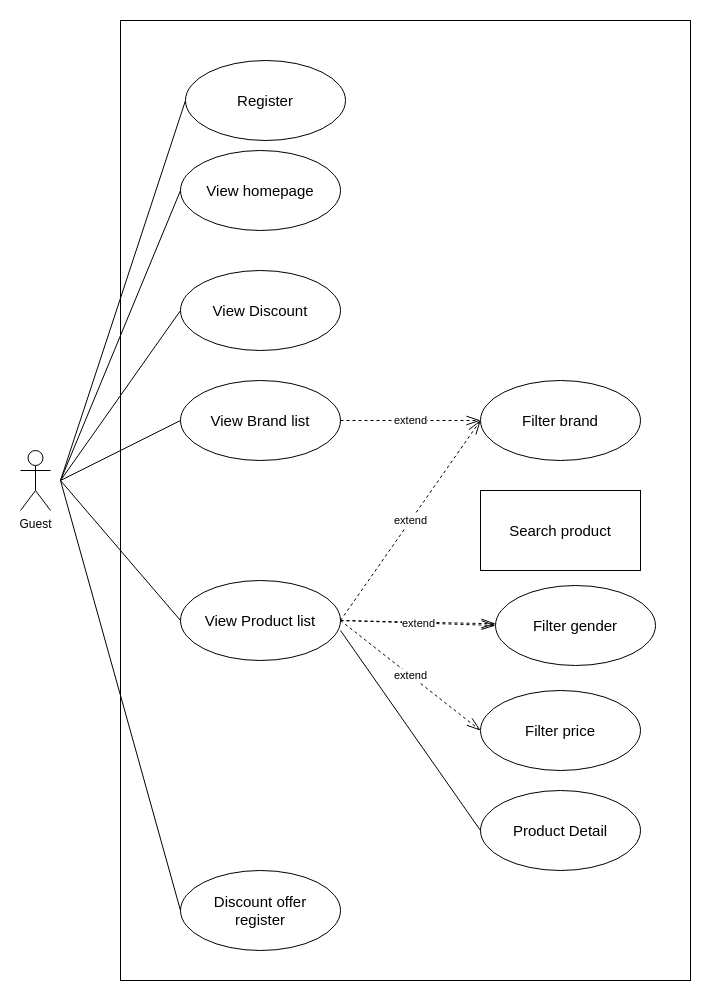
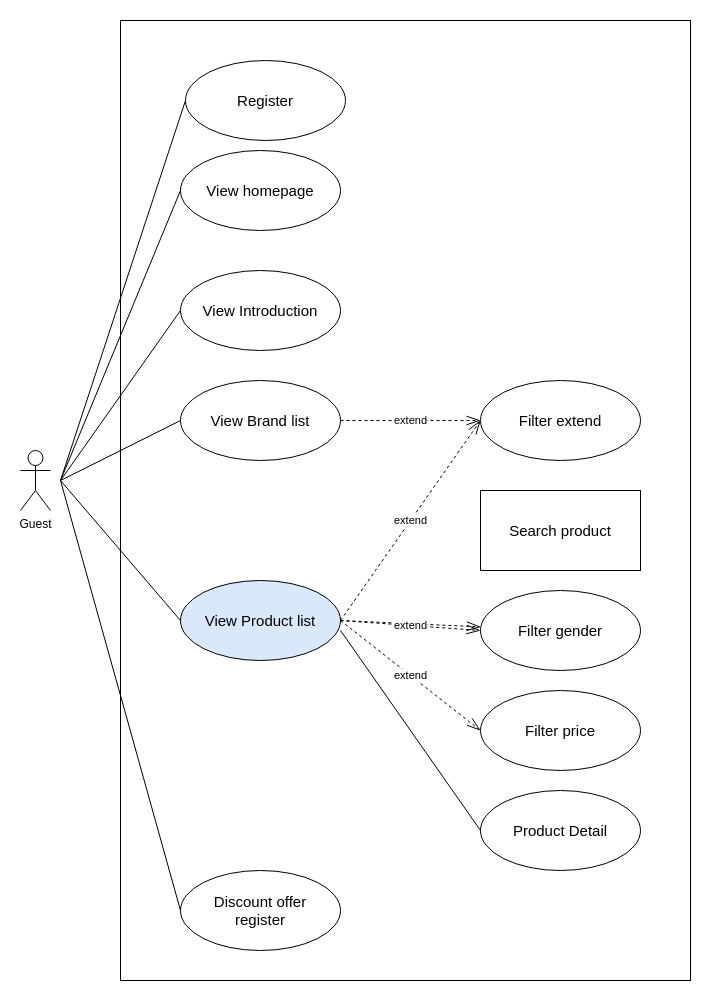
node "View Discount": label "View Discount" -> "View Introduction"
node "Filter brand": label "Filter brand" -> "Filter extend"
node "View Product list": fillcolor #ffffff -> #dae8fc
node "Filter gender": moved (576, 626) -> (561, 631)
